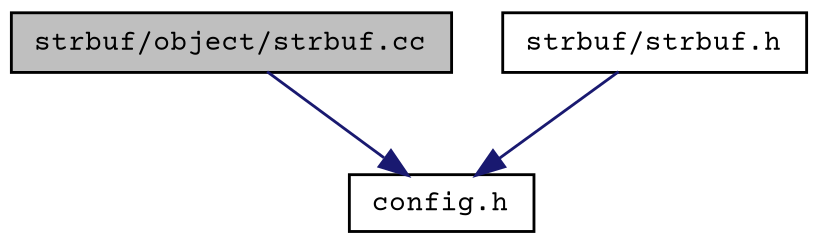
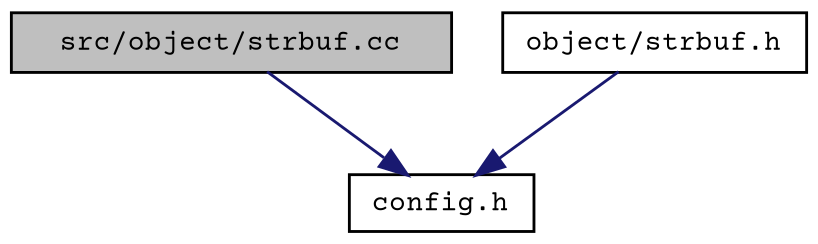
node "strbuf/object/strbuf.cc": label "strbuf/object/strbuf.cc" -> "src/object/strbuf.cc"
node "strbuf/strbuf.h": label "strbuf/strbuf.h" -> "object/strbuf.h"
